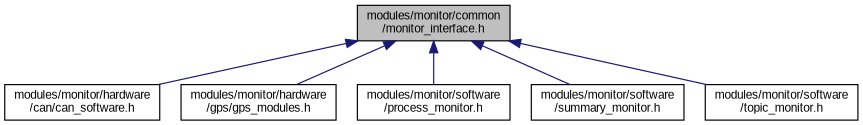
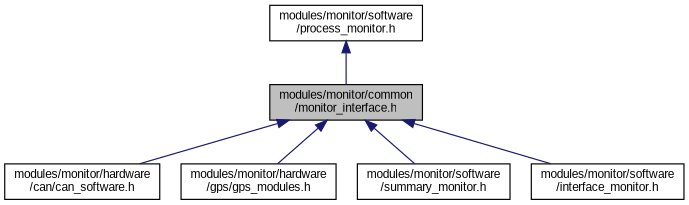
edge "modules/monitor/software /process_monitor.h" -> "modules/monitor/common /monitor_interface.h": reversed
node "modules/monitor/software /topic_monitor.h": label "modules/monitor/software /topic_monitor.h" -> "modules/monitor/software /interface_monitor.h"
